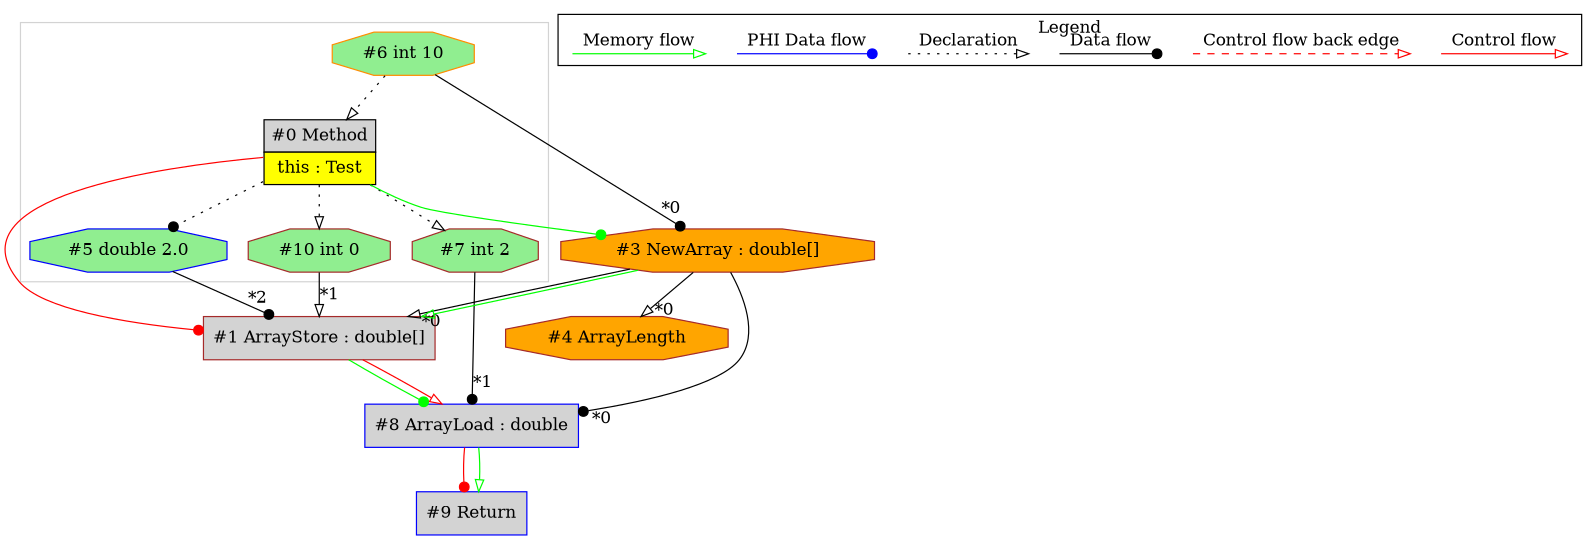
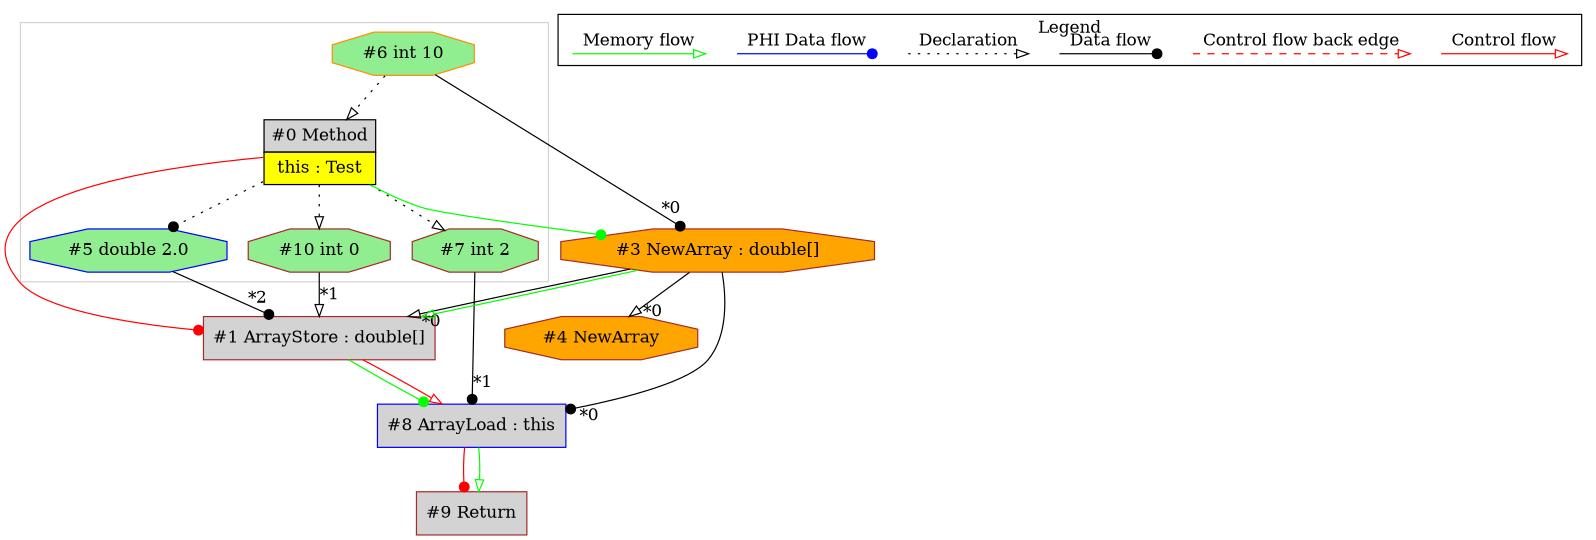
node "#4 ArrayLength": label "#4 ArrayLength" -> "#4 NewArray"
node "#8 ArrayLoad : double": label "#8 ArrayLoad : double" -> "#8 ArrayLoad : this"
node "#9 Return": color blue -> brown
